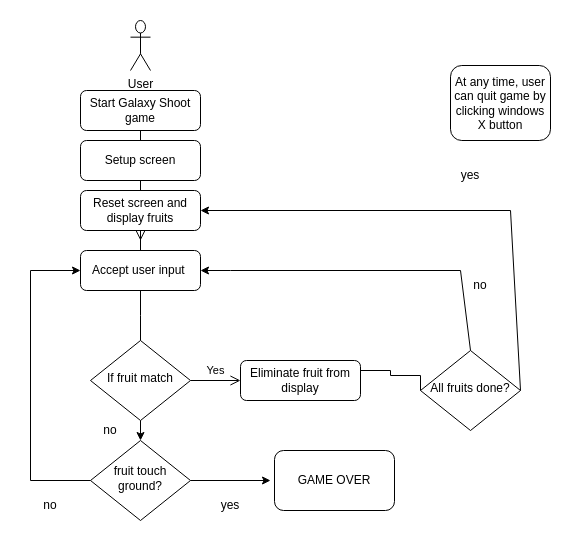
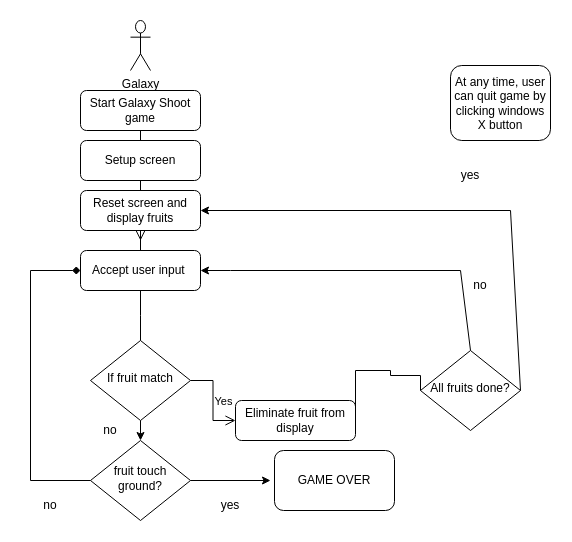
node "User": label "User" -> "Galaxy"
edge "fruit touch ground?" -> "Accept user input": arrowhead classic -> diamond
node "Eliminate fruit from display": moved (301, 381) -> (296, 421)
